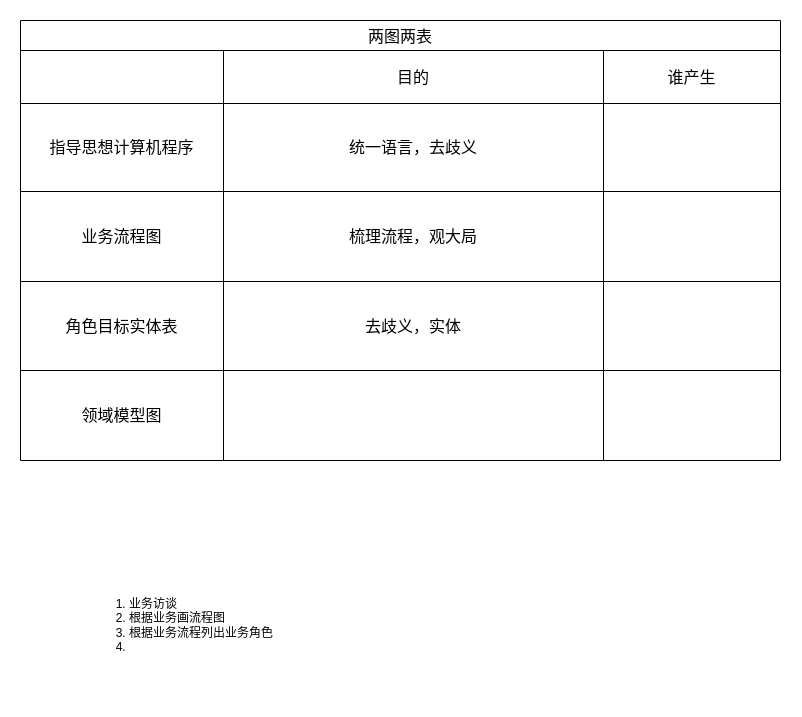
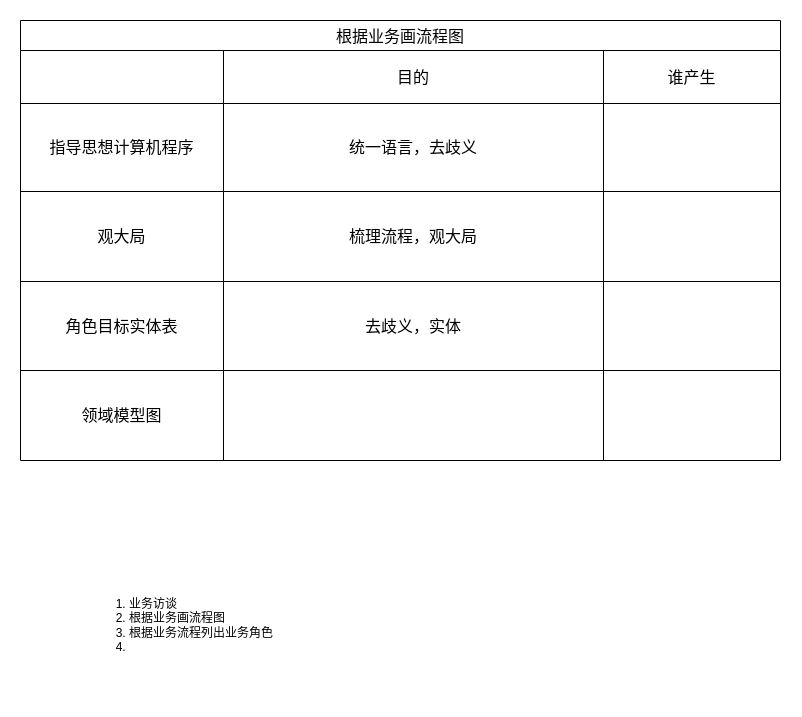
node "两图两表": label "两图两表" -> "根据业务画流程图"
node "业务流程图": label "业务流程图" -> "观大局"
